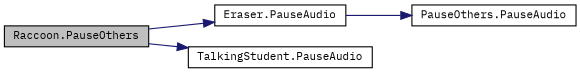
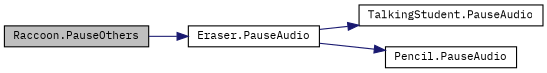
node "PauseOthers.PauseAudio": label "PauseOthers.PauseAudio" -> "Pencil.PauseAudio"
edge "Raccoon.PauseOthers" -> "TalkingStudent.PauseAudio": now "Eraser.PauseAudio" -> "TalkingStudent.PauseAudio"
